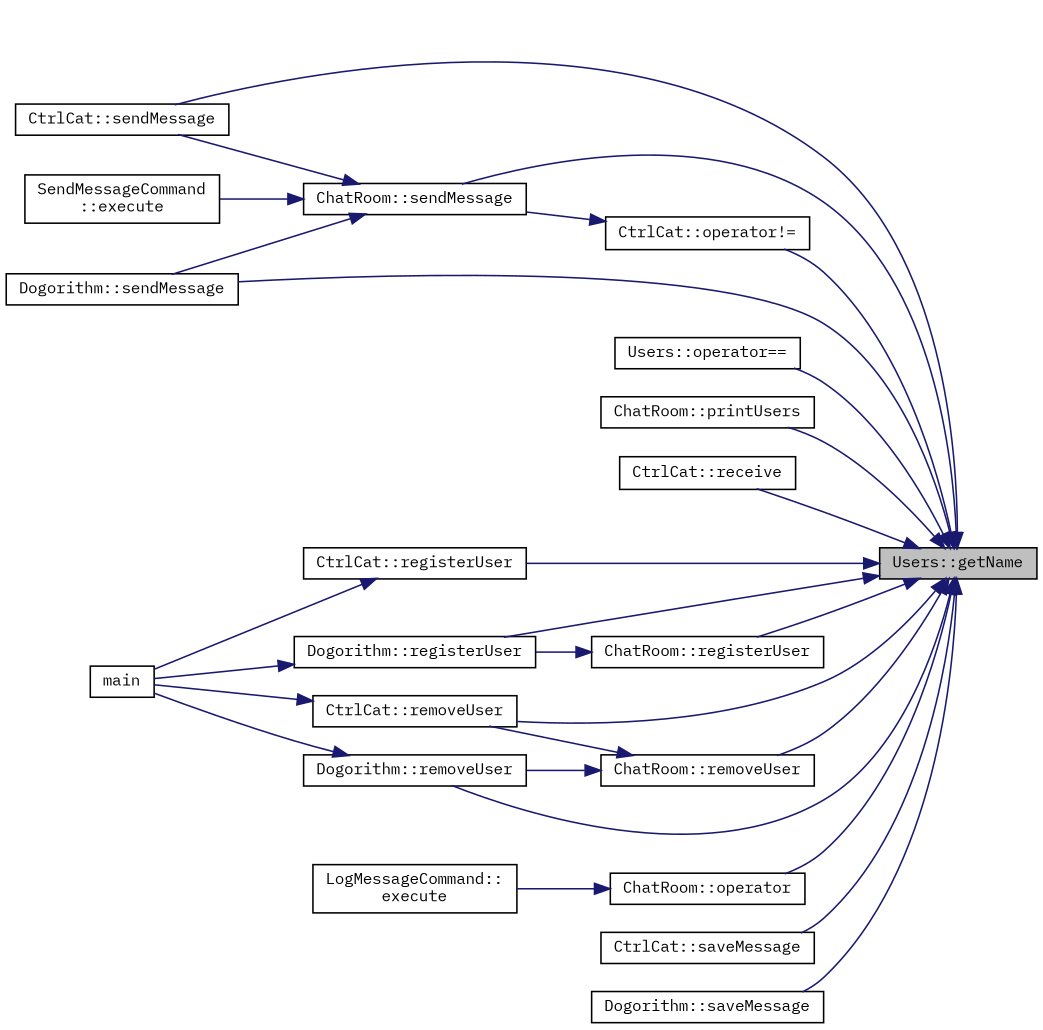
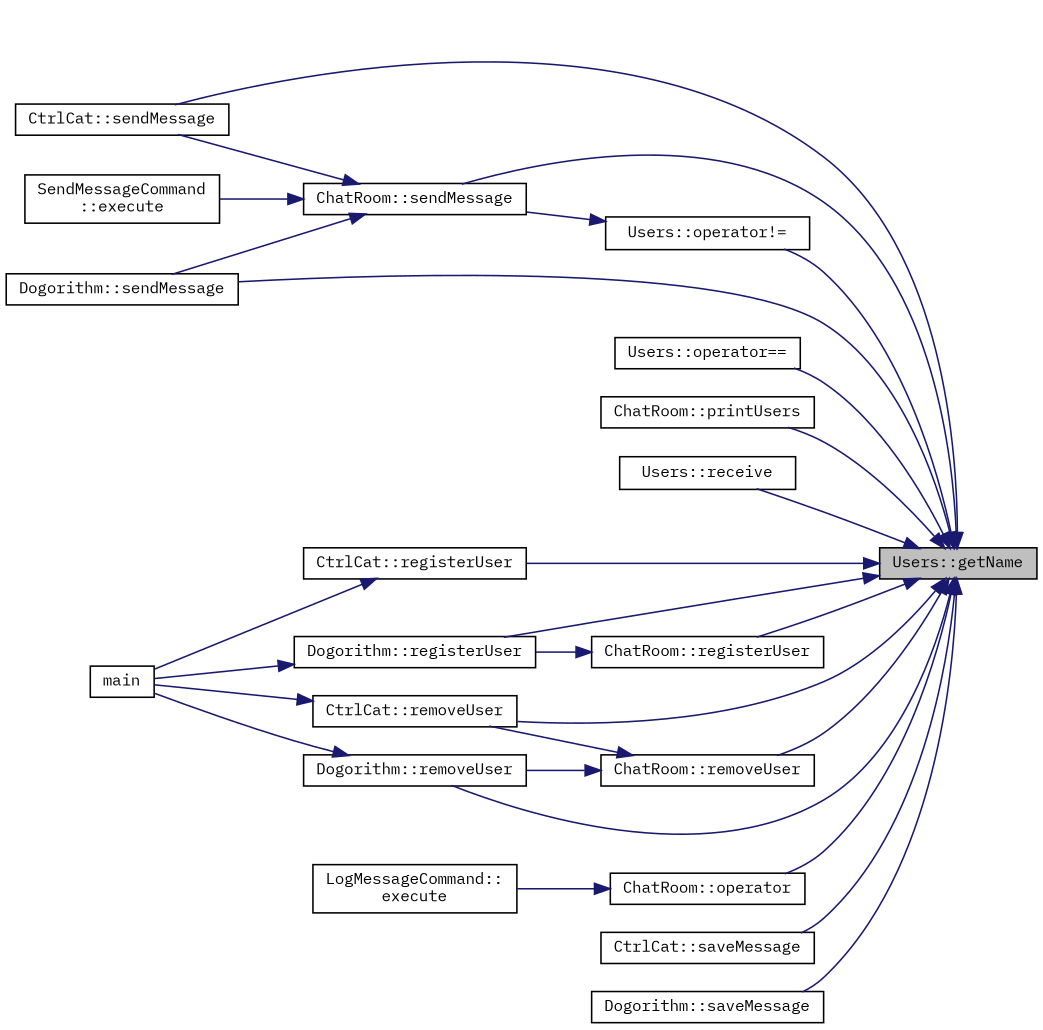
node "CtrlCat::operator!=": label "CtrlCat::operator!=" -> "Users::operator!="
node "CtrlCat::receive": label "CtrlCat::receive" -> "Users::receive"
